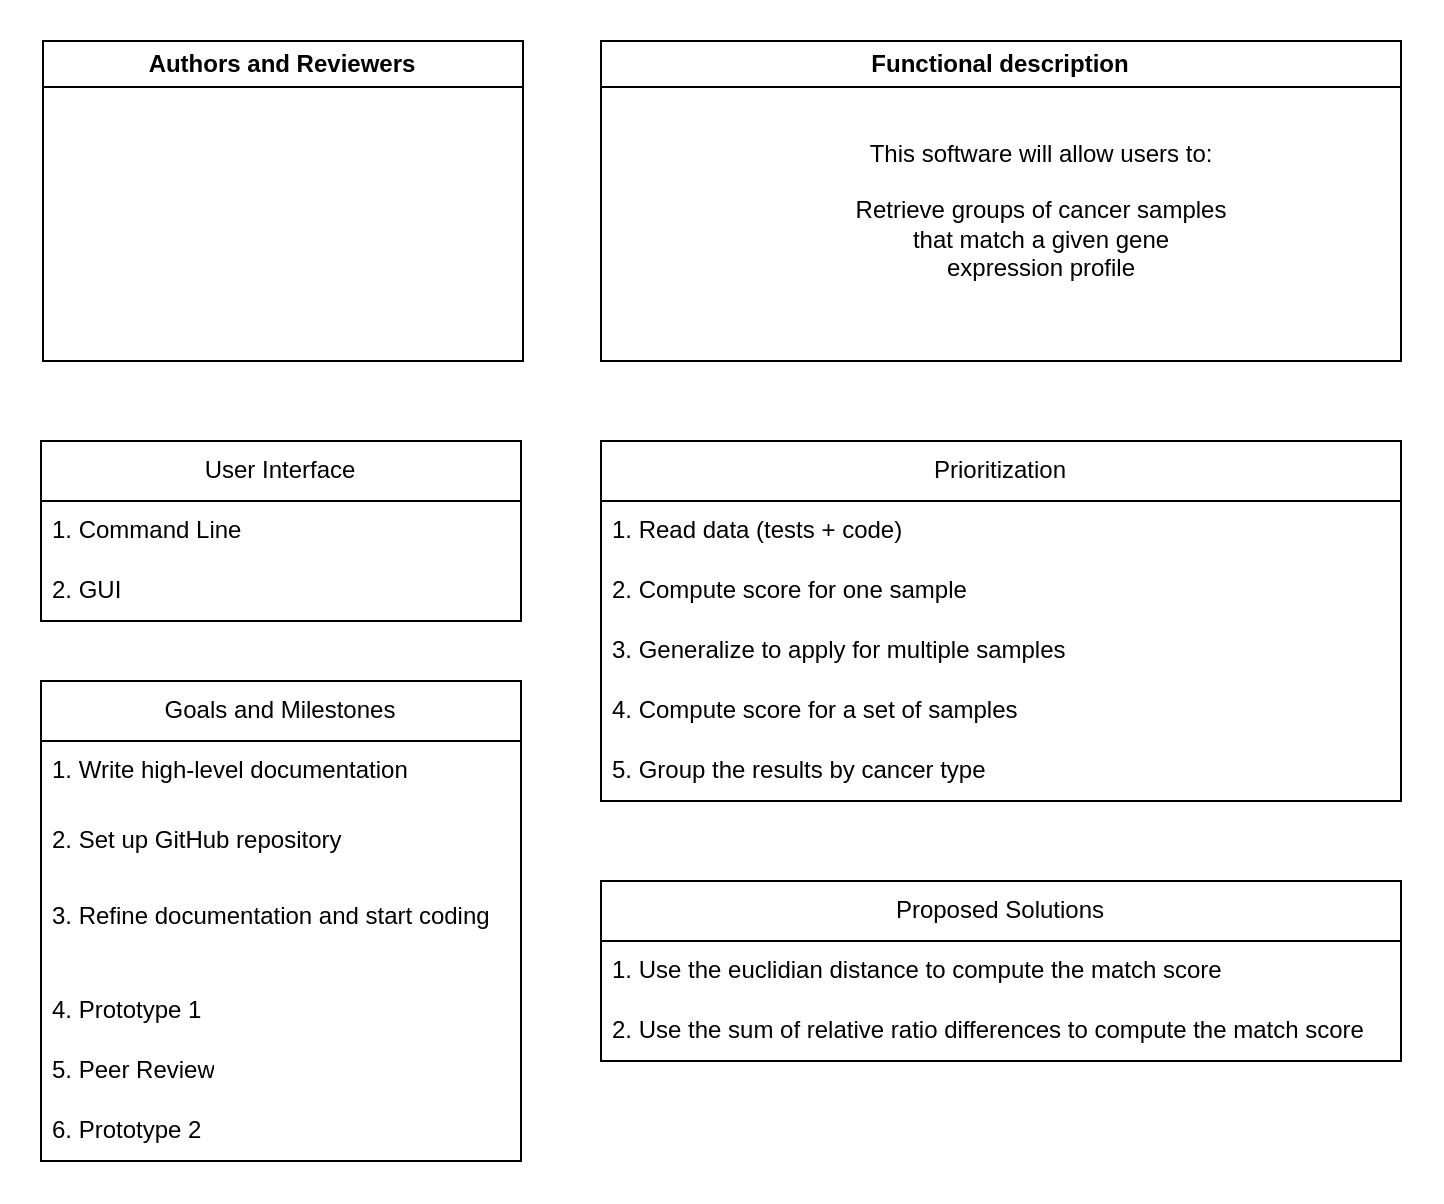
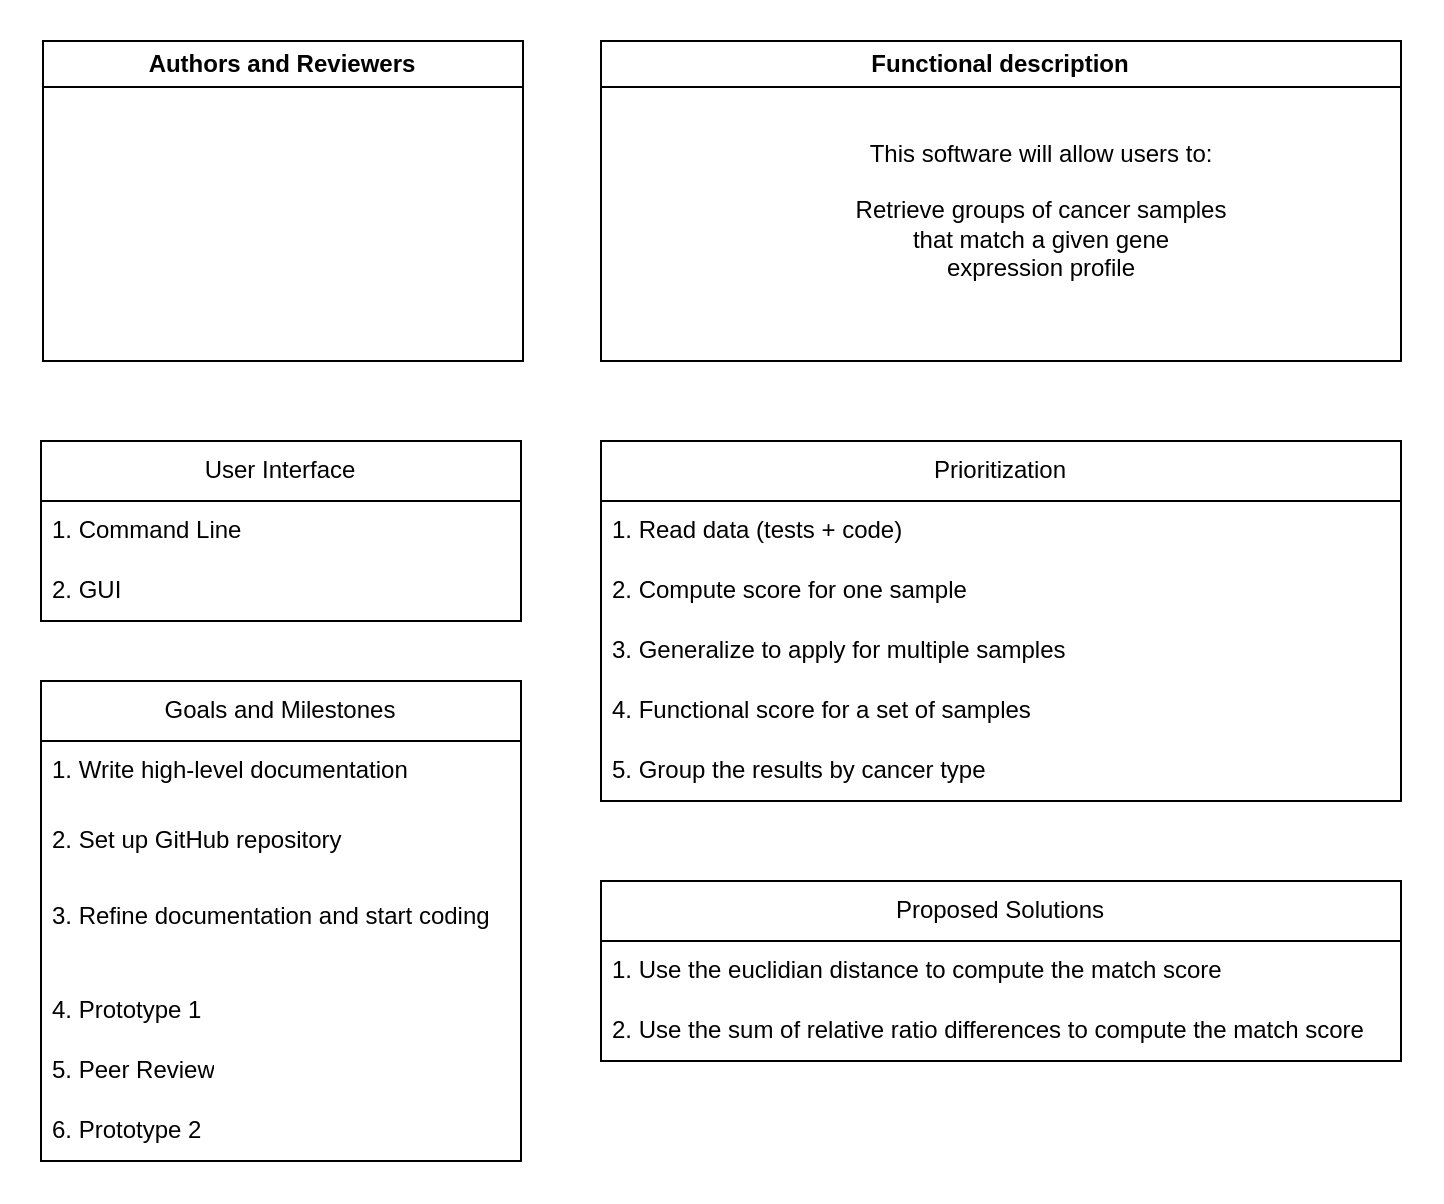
node "4. Compute score for a set of samples": label "4. Compute score for a set of samples" -> "4. Functional score for a set of samples"
